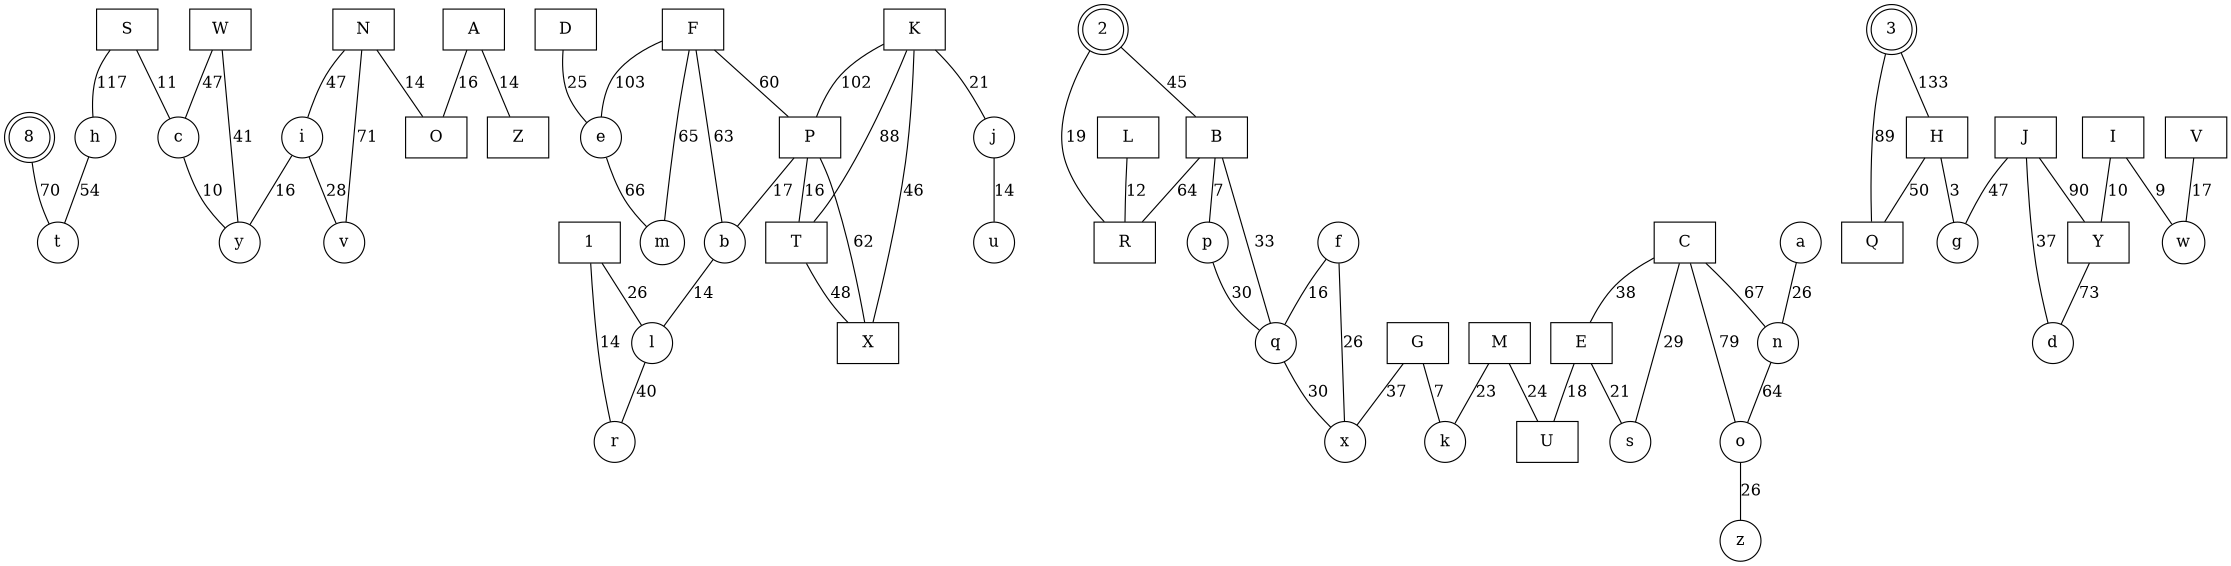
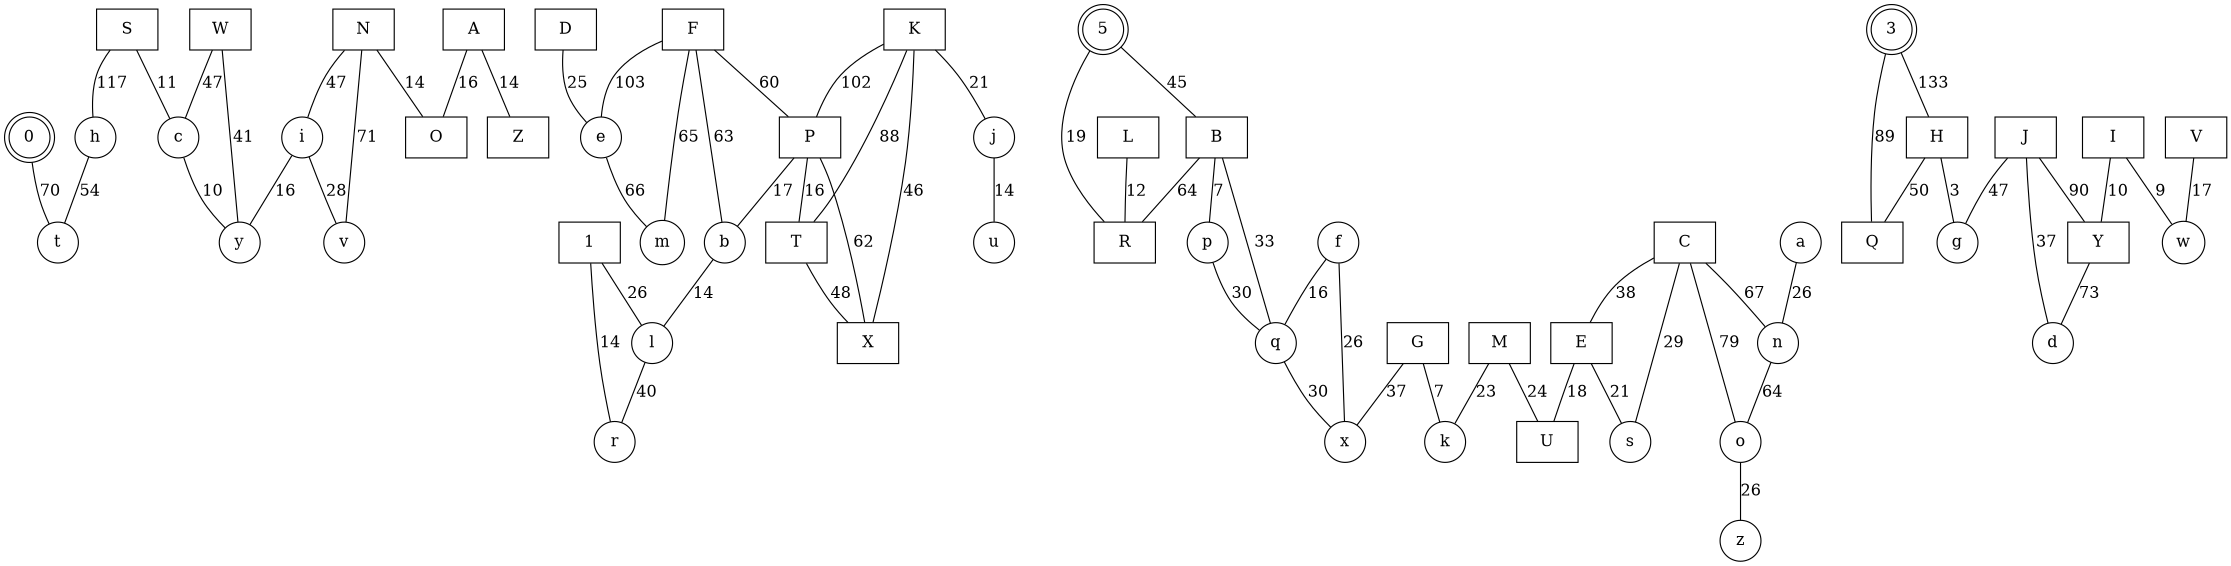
node "2": label "2" -> "5"
node "8": label "8" -> "0"
